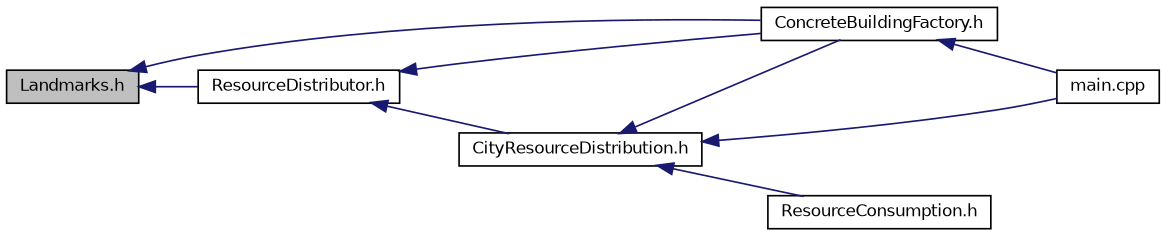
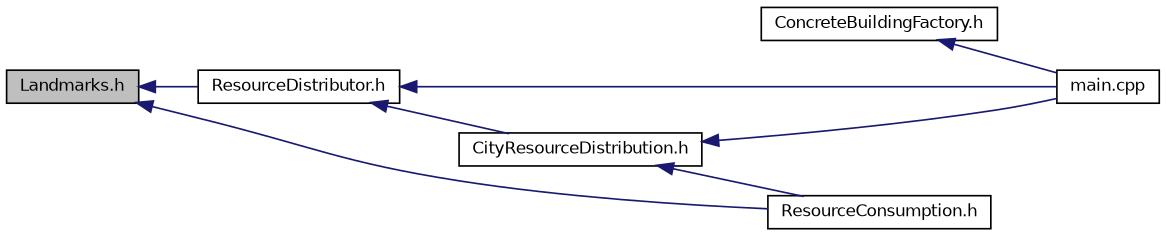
edge "ConcreteBuildingFactory.h" -> "Landmarks.h": now "ResourceConsumption.h" -> "Landmarks.h"
edge "ConcreteBuildingFactory.h" -> "ResourceDistributor.h": now "main.cpp" -> "ResourceDistributor.h"
edge "ConcreteBuildingFactory.h" -> "CityResourceDistribution.h": removed
